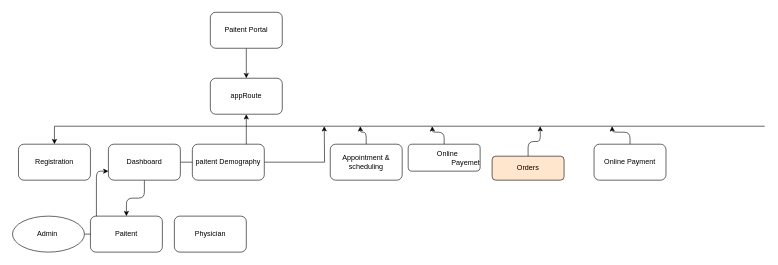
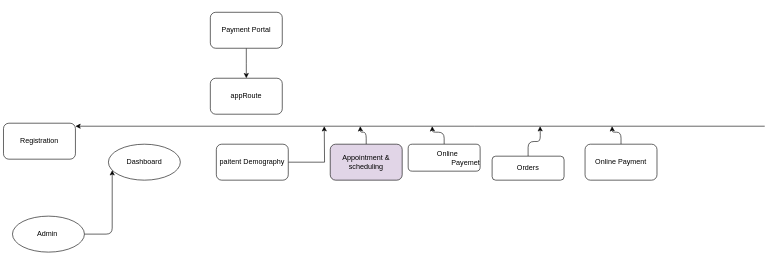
node "Paitent Portal": label "Paitent Portal" -> "Payment Portal"
node "Registration": moved (54, 162) -> (39, 141)
node "Dashboard": shape rounded rectangle -> ellipse
edge "Dashboard" -> "appRoute": removed
node "paitent Demography": moved (228, 162) -> (252, 162)
node "Appointment & scheduling": fillcolor #ffffff -> #e1d5e7
node "Online Payment": moved (630, 162) -> (621, 162)
node "Orders": fillcolor #ffe6cc -> #ffffff
edge "Dashboard" -> "Paitent": removed
node "Paitent": removed
node "Physician": removed
